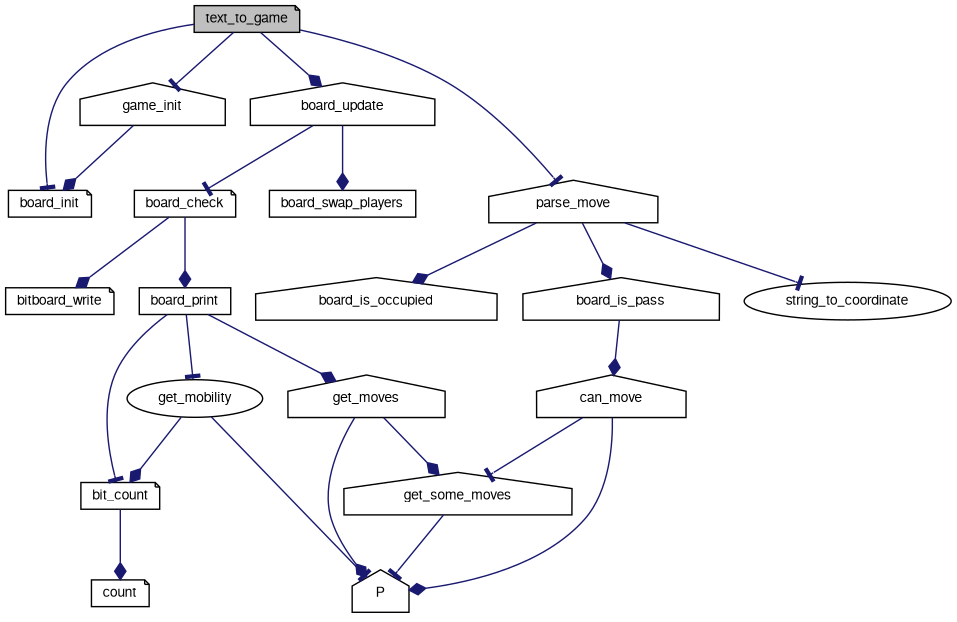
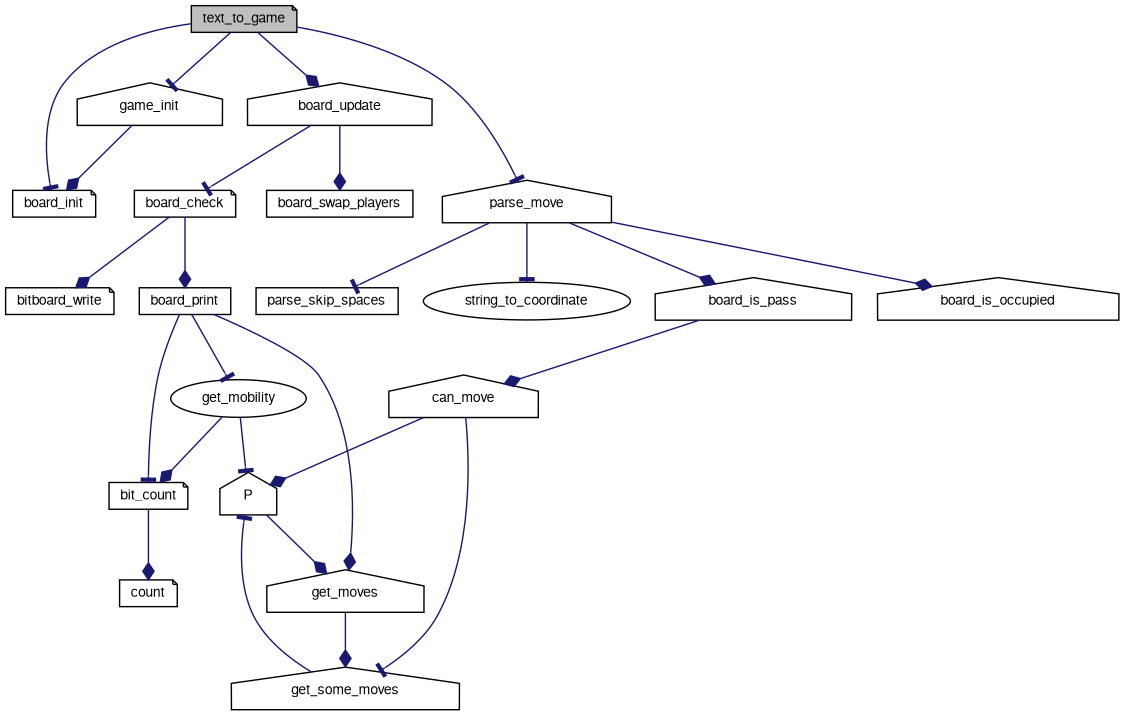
node "parse_skip_spaces": added
edge "get_moves" -> "P": reversed
